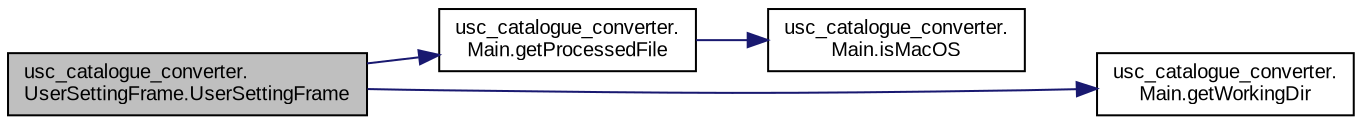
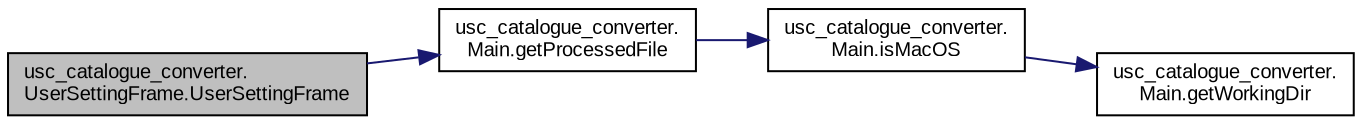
edge "usc_catalogue_converter. UserSettingFrame.UserSettingFrame" -> "usc_catalogue_converter. Main.getWorkingDir": now "usc_catalogue_converter. Main.isMacOS" -> "usc_catalogue_converter. Main.getWorkingDir"
